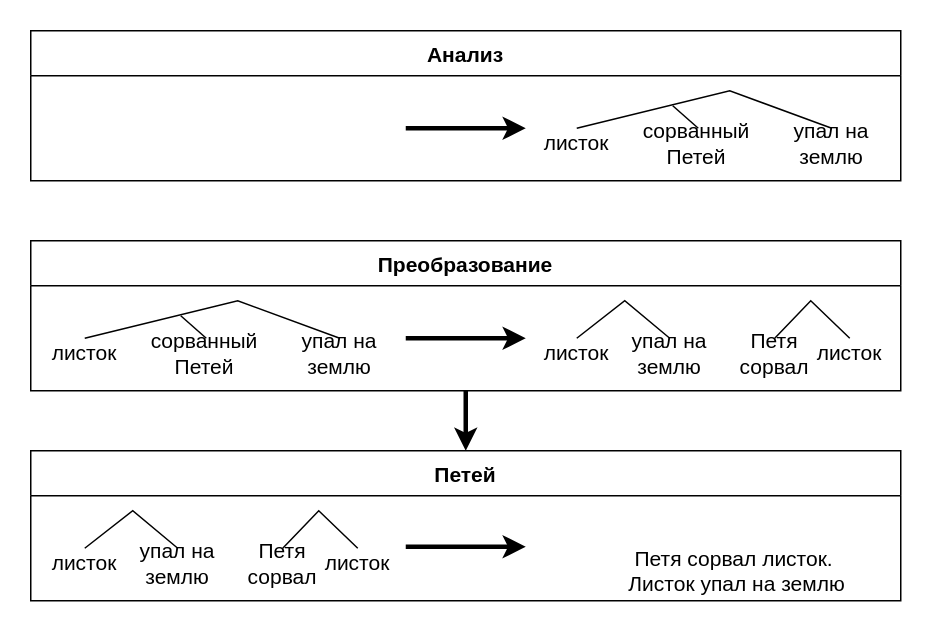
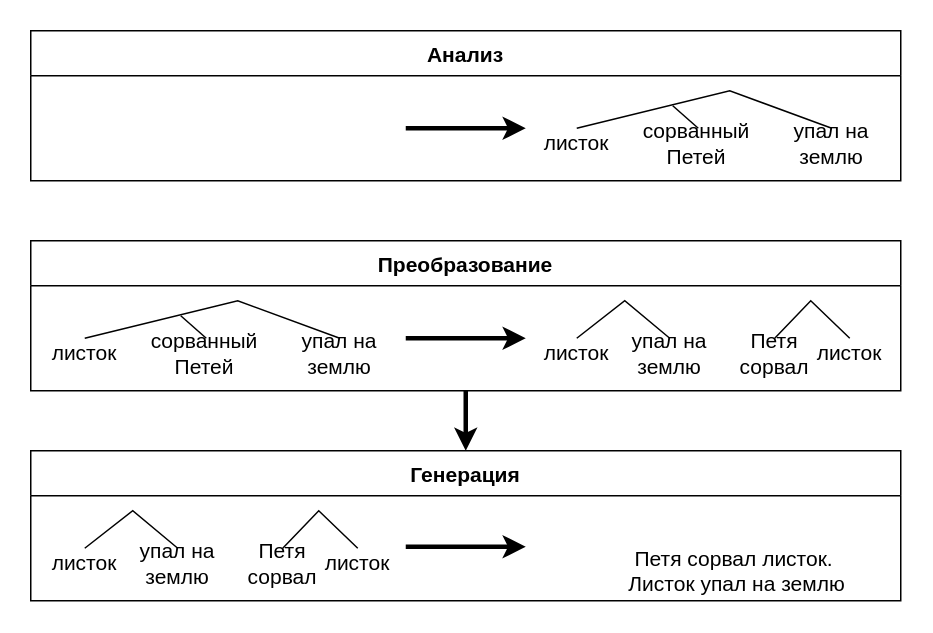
node "Петей": label "Петей" -> "Генерация"
